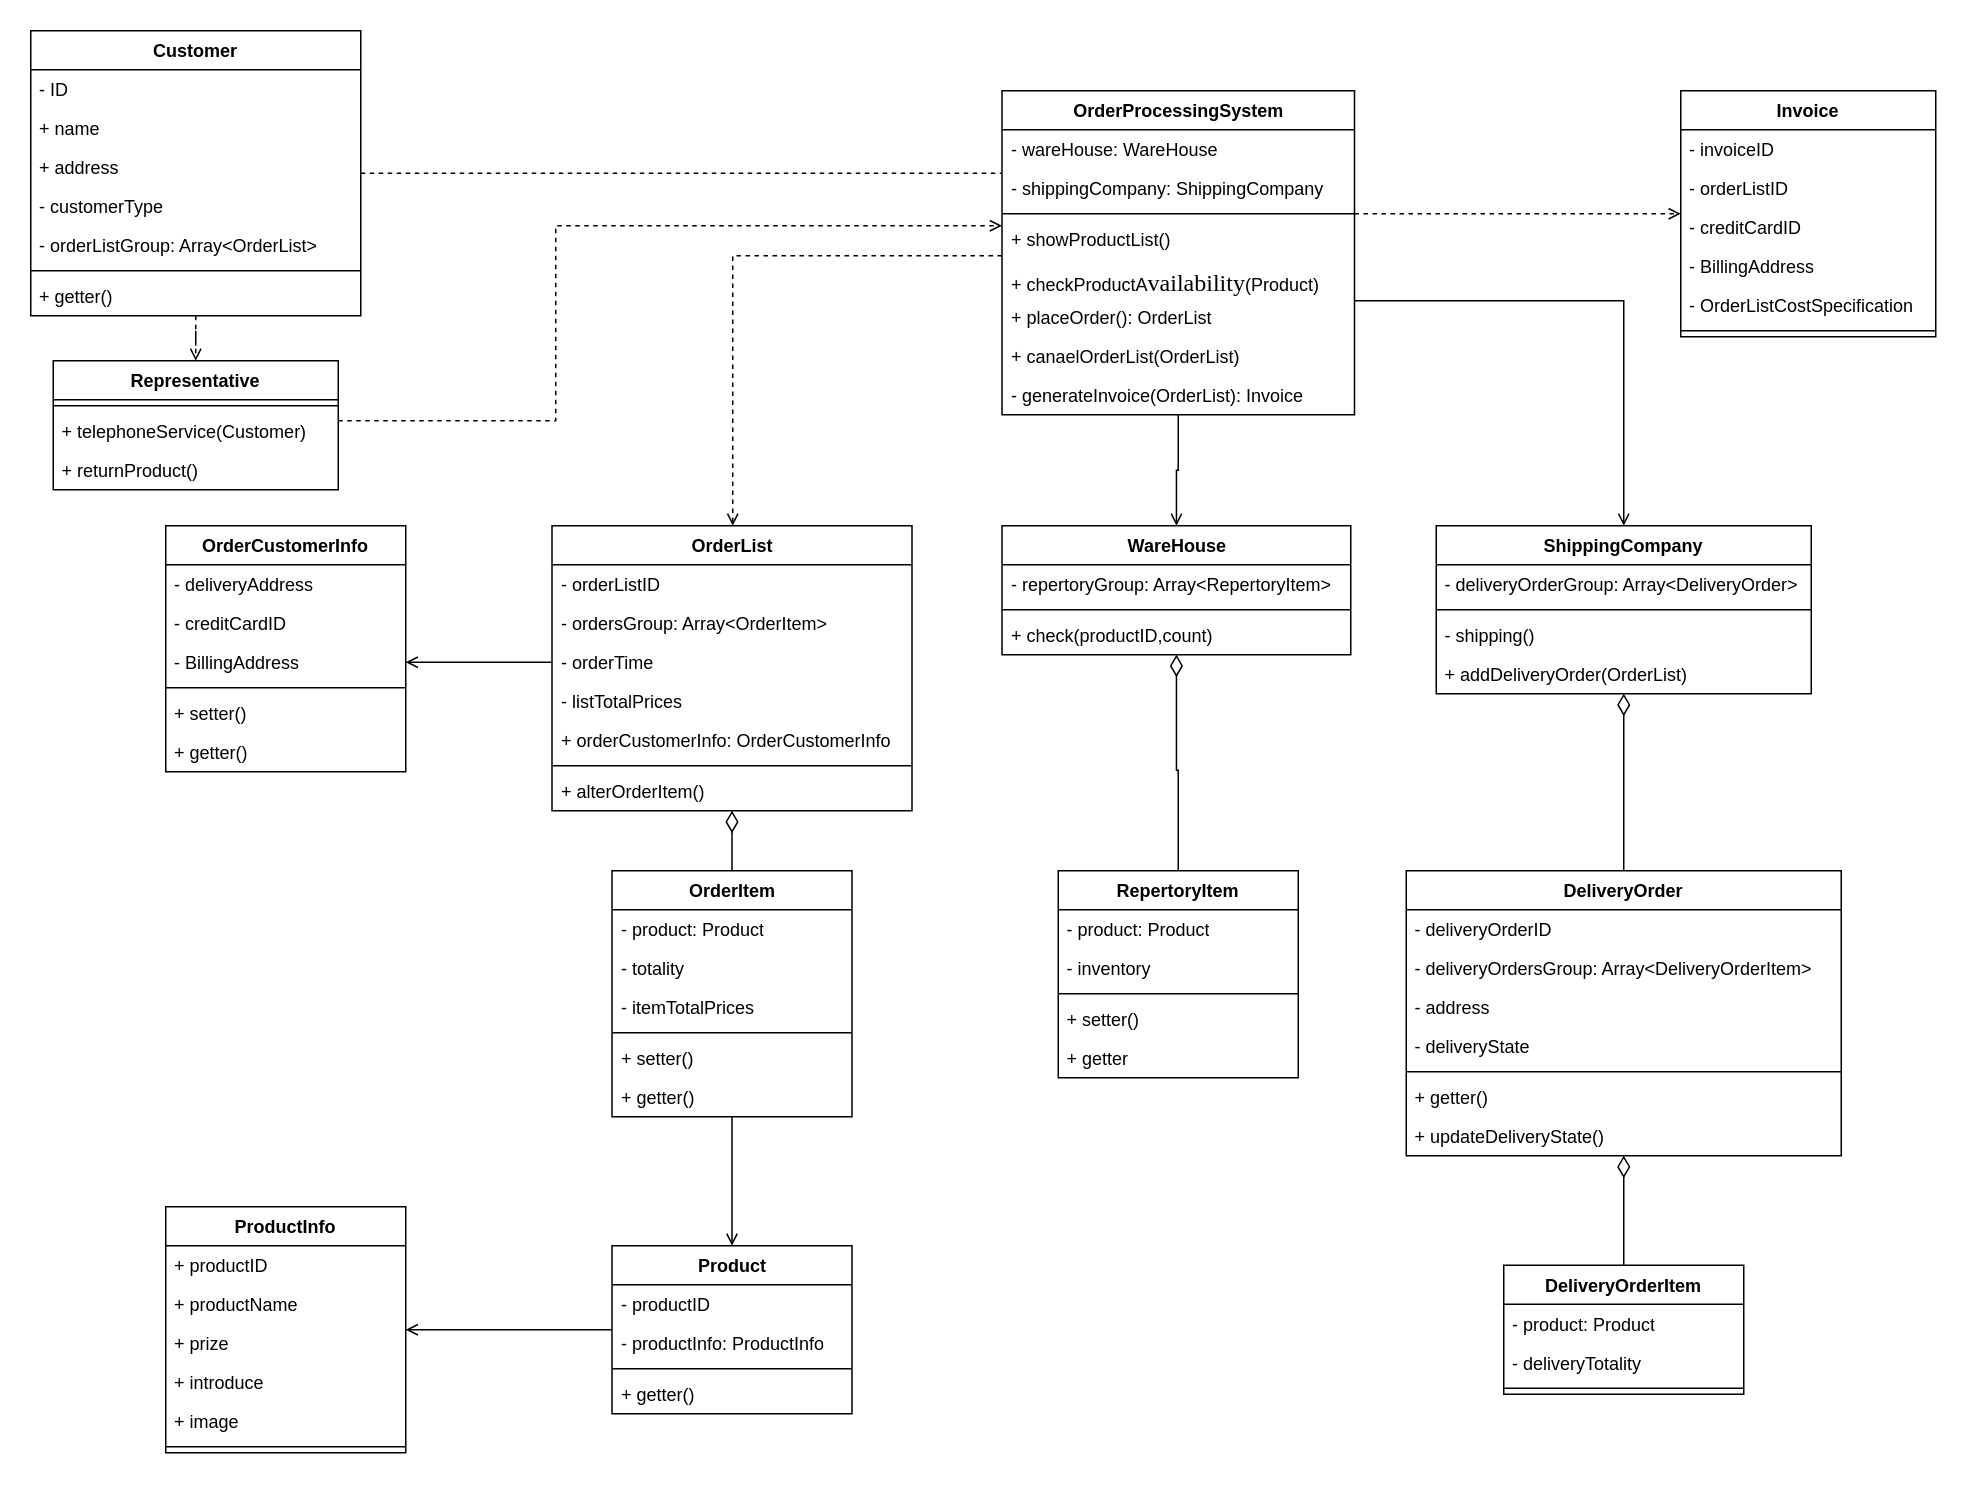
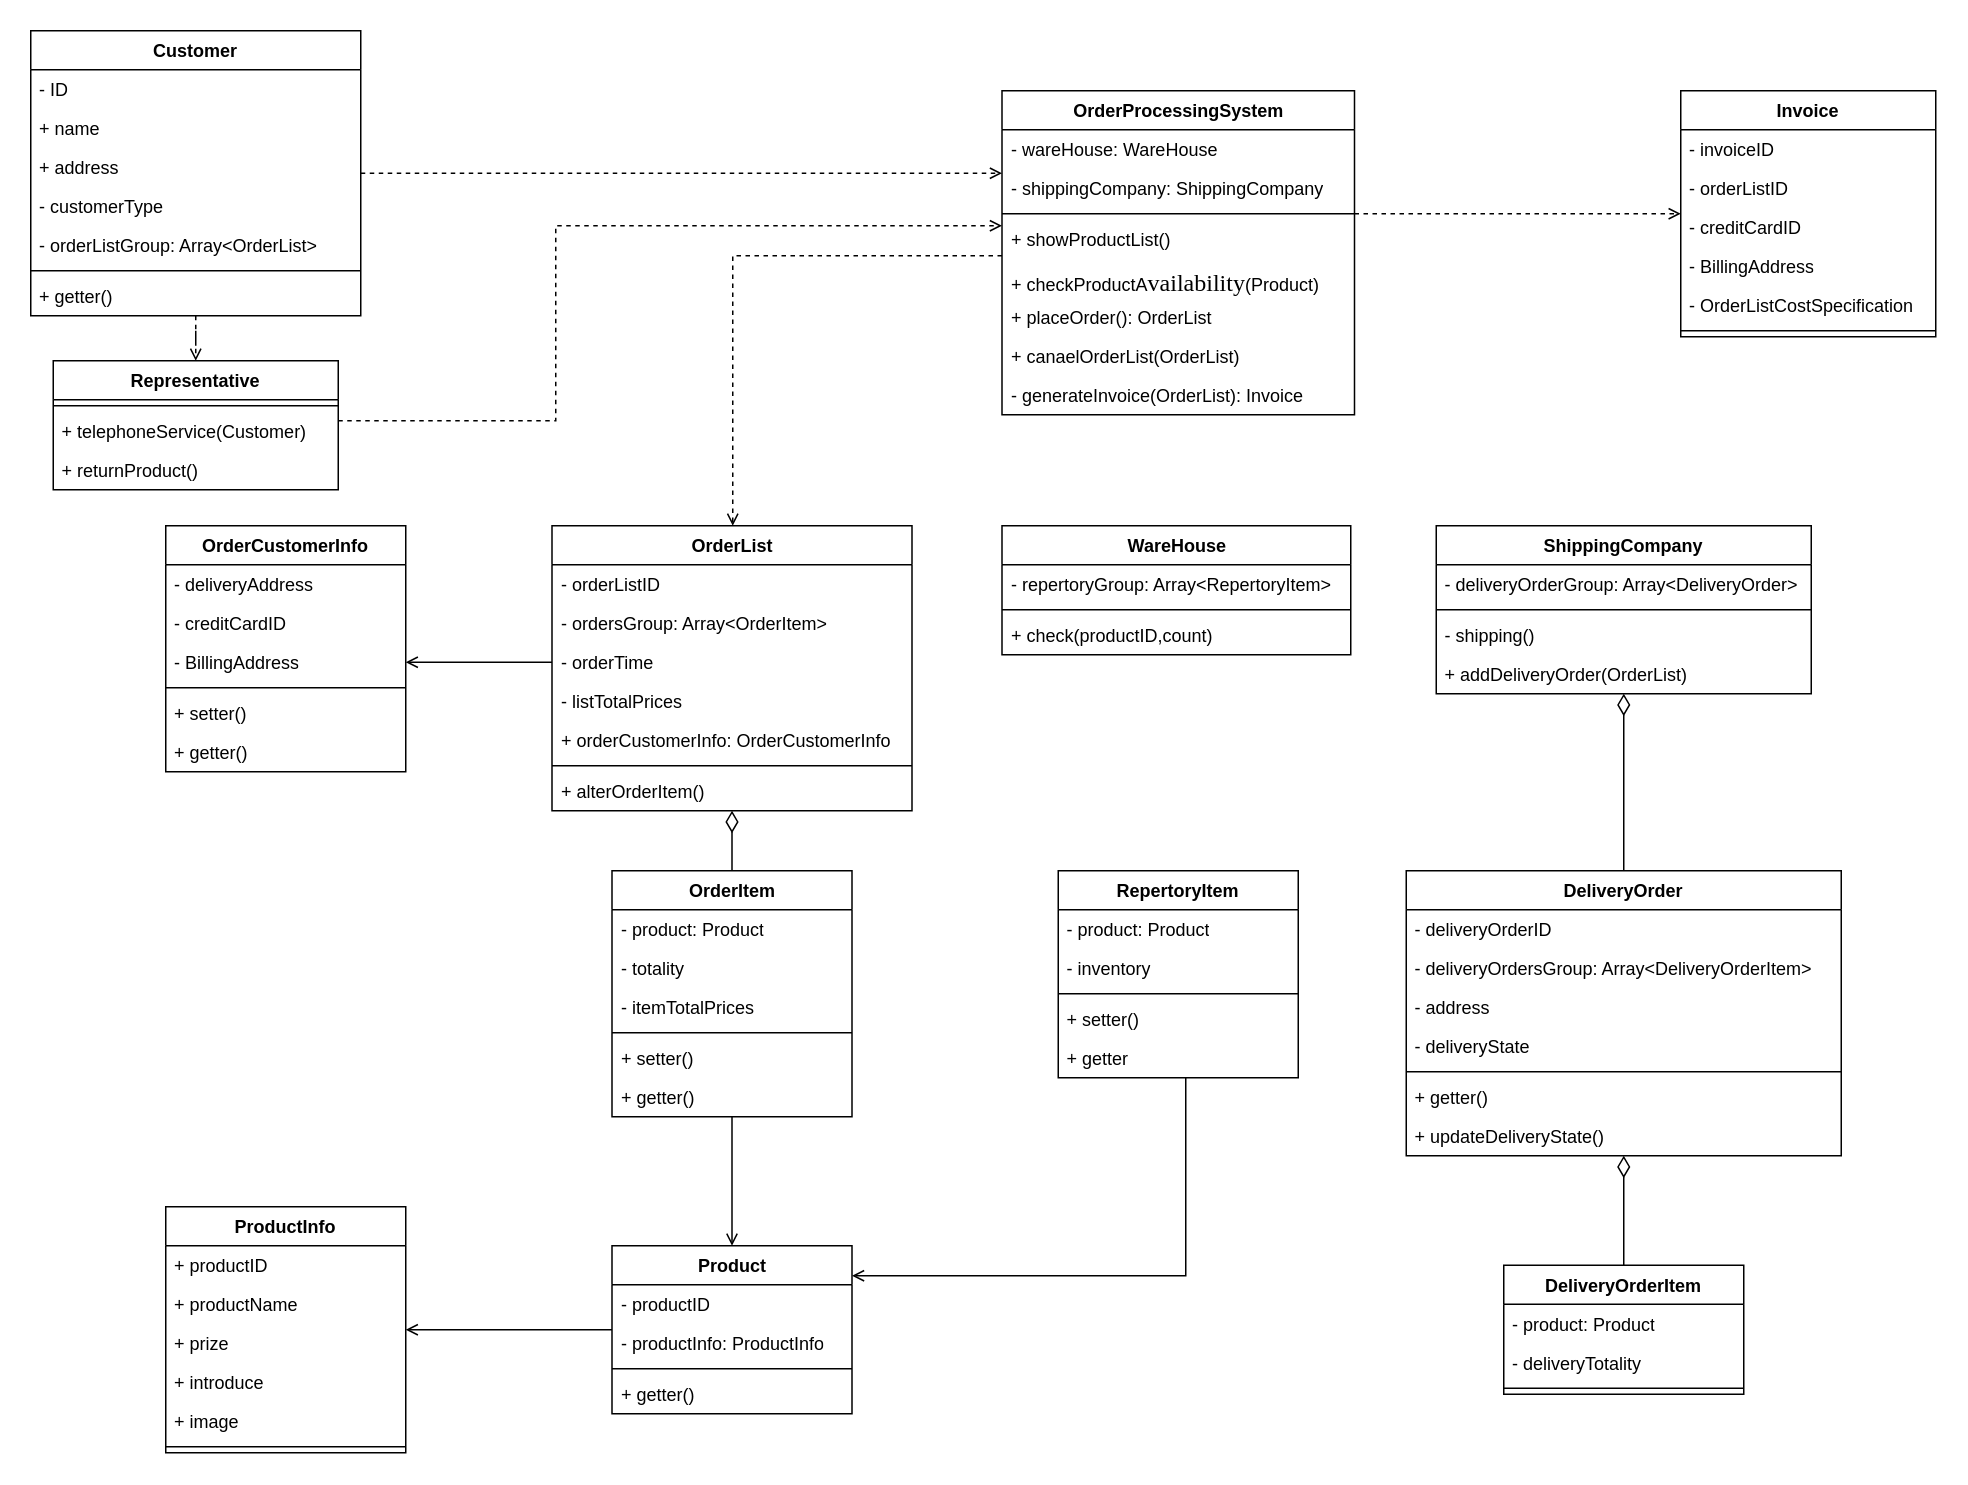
edge "Customer" -- "OrderProcessingSystem": arrowhead none -> open
edge "OrderProcessingSystem" -> "ShippingCompany": removed
edge "OrderProcessingSystem" -> "WareHouse": removed
edge "RepertoryItem" -> "WareHouse": removed
edge "RepertoryItem" -> "Product": added
